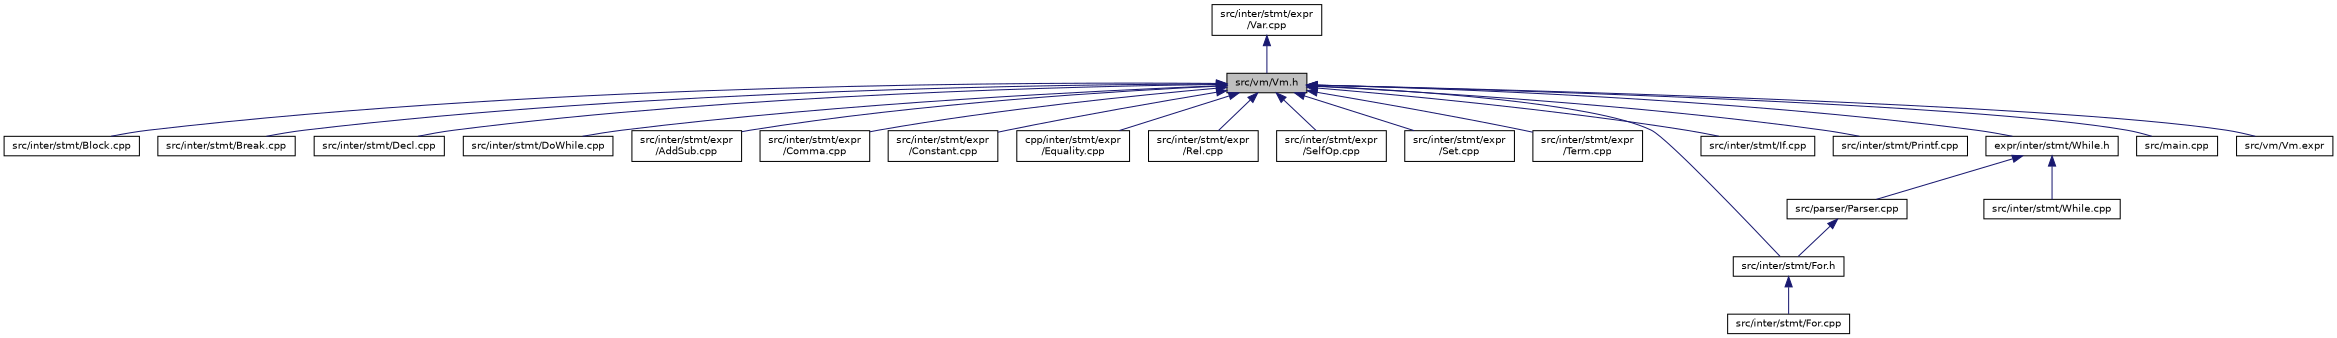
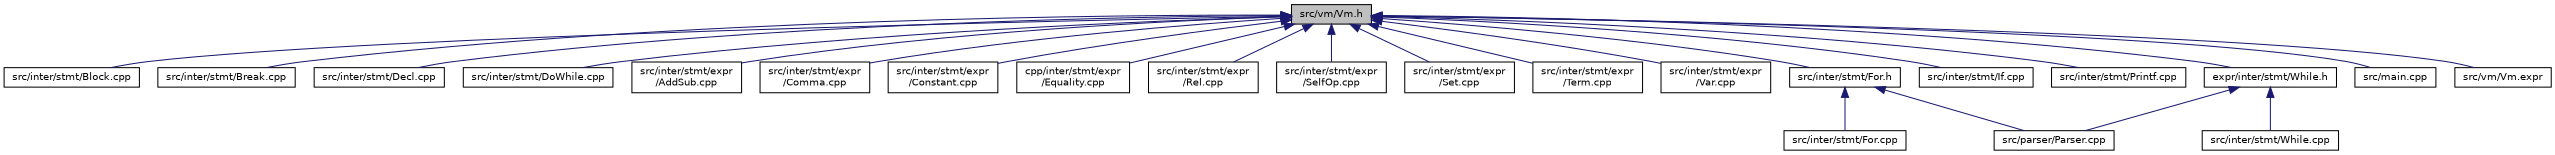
edge "src/vm/Vm.h" -> "src/inter/stmt/expr /Var.cpp": reversed
edge "src/inter/stmt/For.h" -> "src/parser/Parser.cpp": reversed
